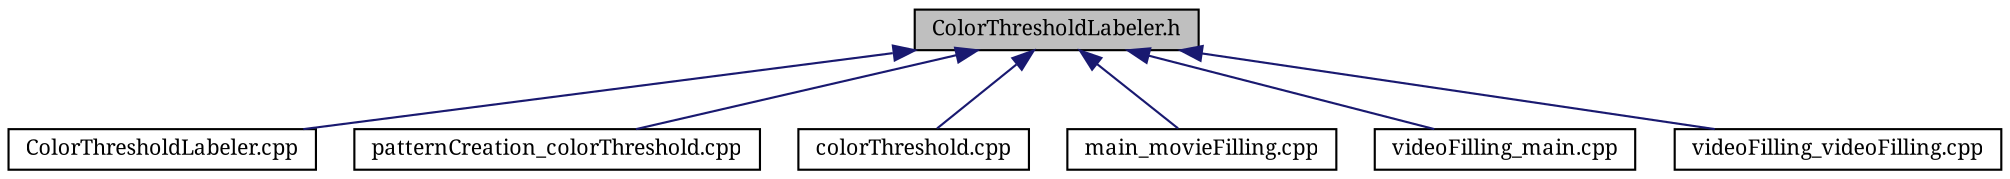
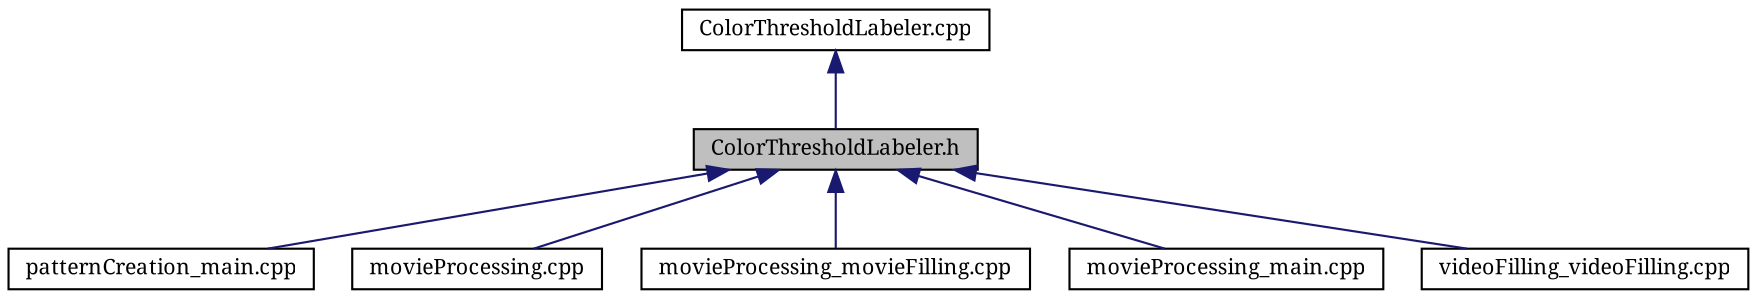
edge "ColorThresholdLabeler.cpp" -> "ColorThresholdLabeler.h": reversed
node "patternCreation_colorThreshold.cpp": label "patternCreation_colorThreshold.cpp" -> "patternCreation_main.cpp"
node "colorThreshold.cpp": label "colorThreshold.cpp" -> "movieProcessing.cpp"
node "main_movieFilling.cpp": label "main_movieFilling.cpp" -> "movieProcessing_movieFilling.cpp"
node "videoFilling_main.cpp": label "videoFilling_main.cpp" -> "movieProcessing_main.cpp"
